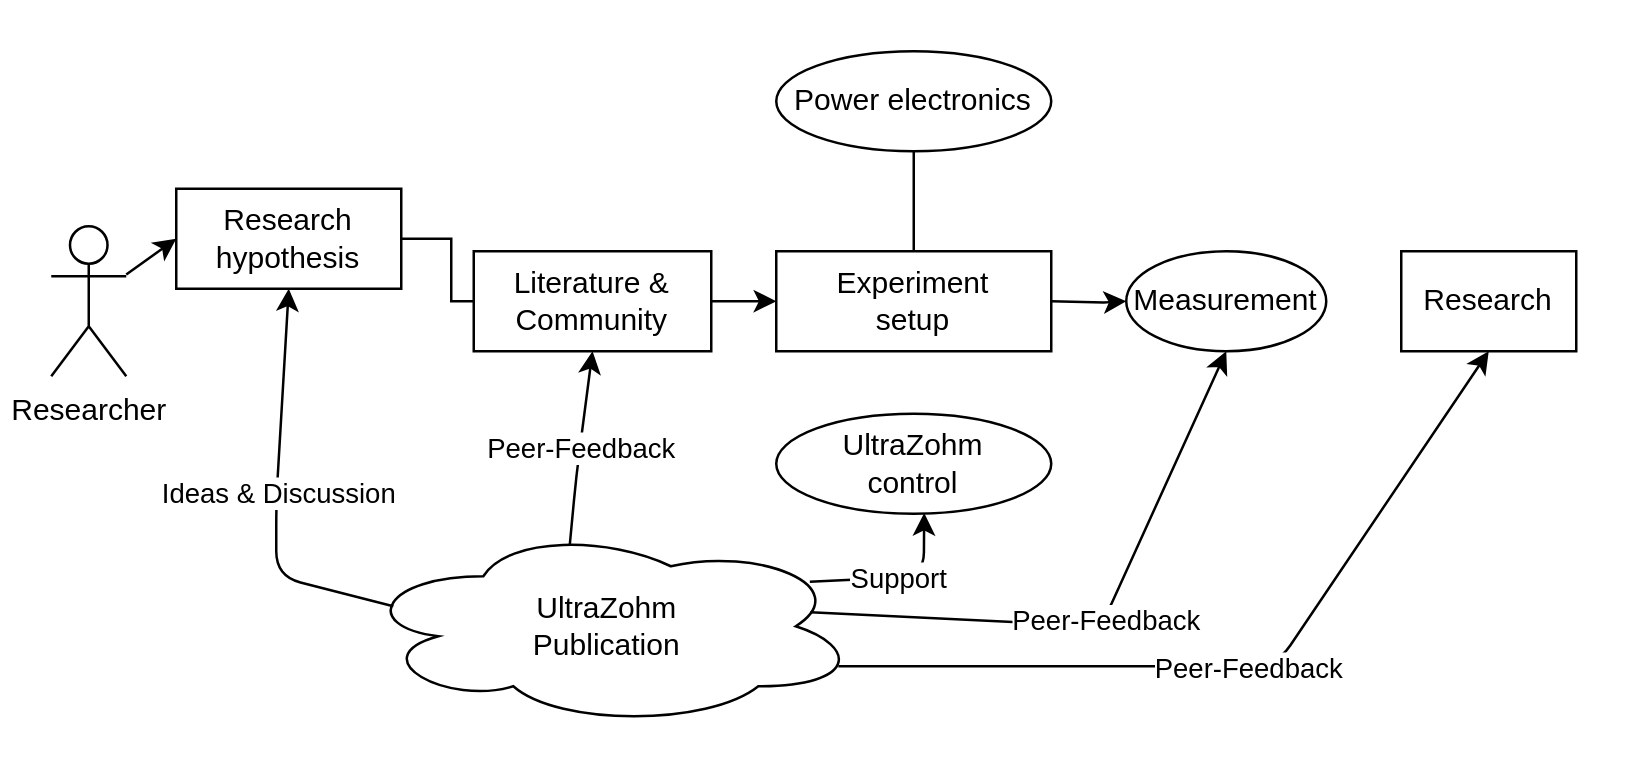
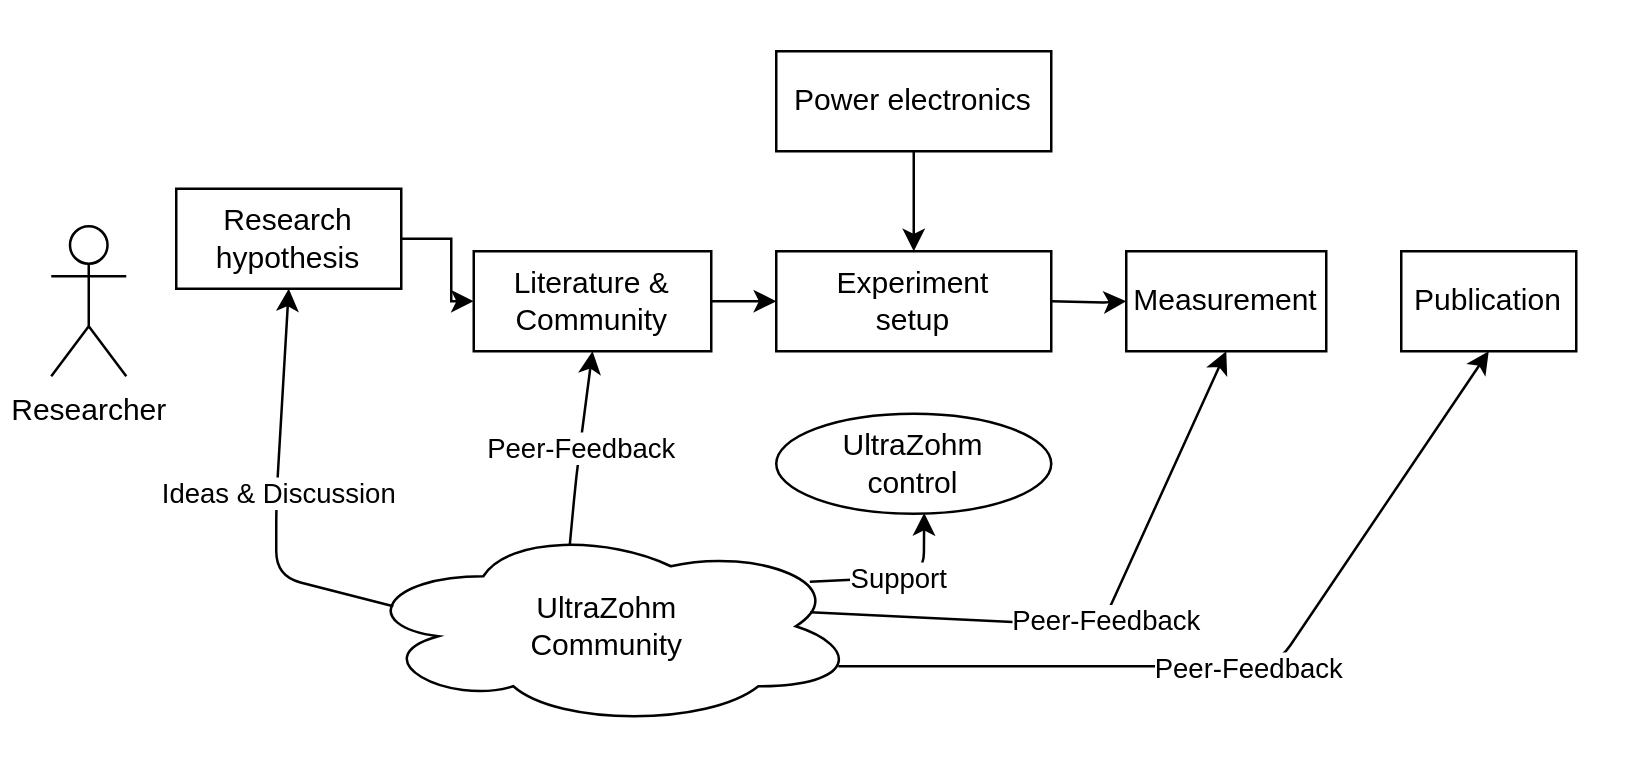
node "Power electronics": shape ellipse -> rectangle
edge "Power electronics" -- "Experiment setup": arrowhead none -> classic
edge "Researcher" -> "Research hypothesis": removed
edge "Research hypothesis" -- "Literature & Community": arrowhead none -> classic
node "Measurement": shape ellipse -> rectangle
node "Research": label "Research" -> "Publication"
node "UltraZohm Publication": label "UltraZohm Publication" -> "UltraZohm Community"
